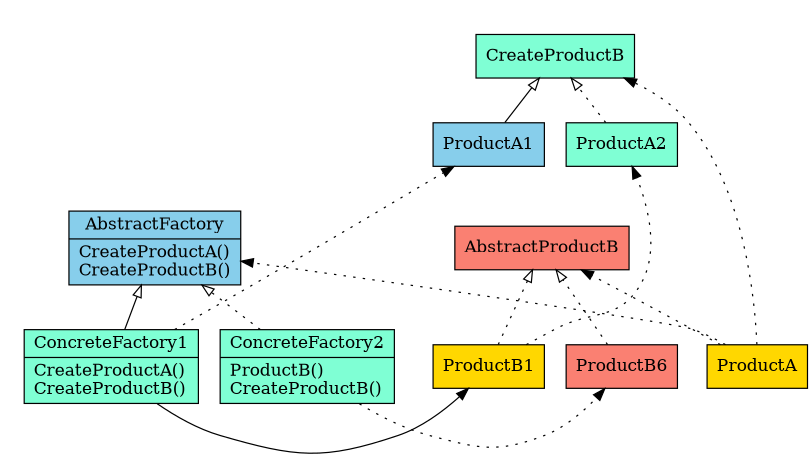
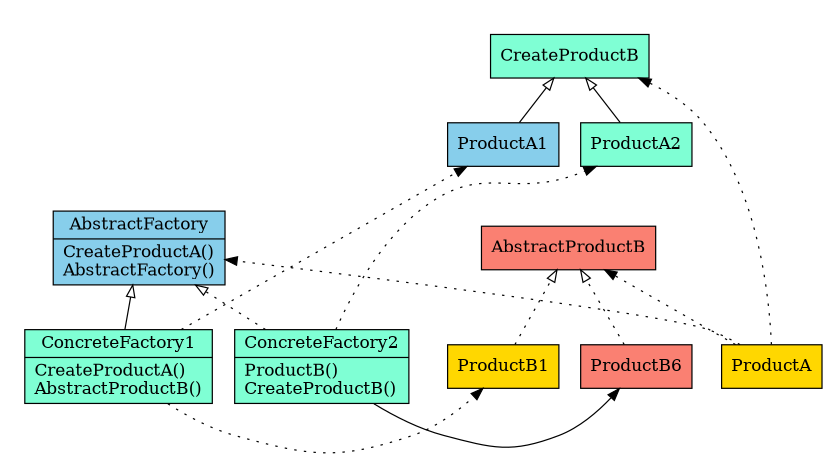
edge "ProductA2" -> "CreateProductB": style dotted -> solid
node "AbstractFactory": text "CreateProductB()" -> "AbstractFactory()"
edge "ProductB1" -> "ProductA2": now "ConcreteFactory2" -> "ProductA2"
node "ConcreteFactory1": text "CreateProductB()" -> "AbstractProductB()"
edge "ConcreteFactory2" -> "ProductB6": style dotted -> solid
edge "ConcreteFactory1" -> "ProductB1": style solid -> dotted
